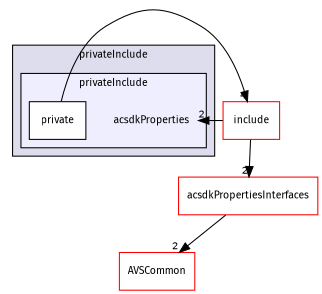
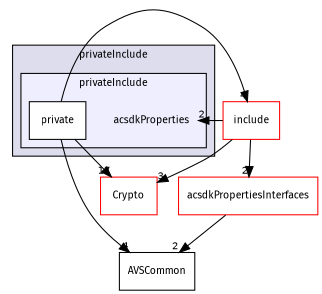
node "Crypto": added
edge "private" -> "AVSCommon": added
node "AVSCommon": color red -> black
